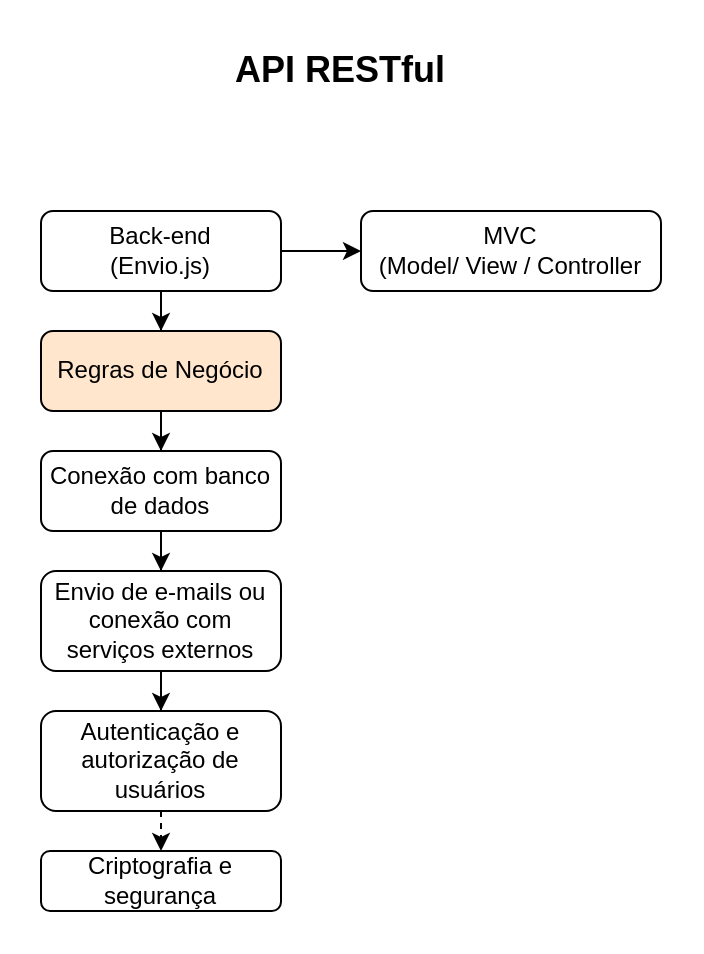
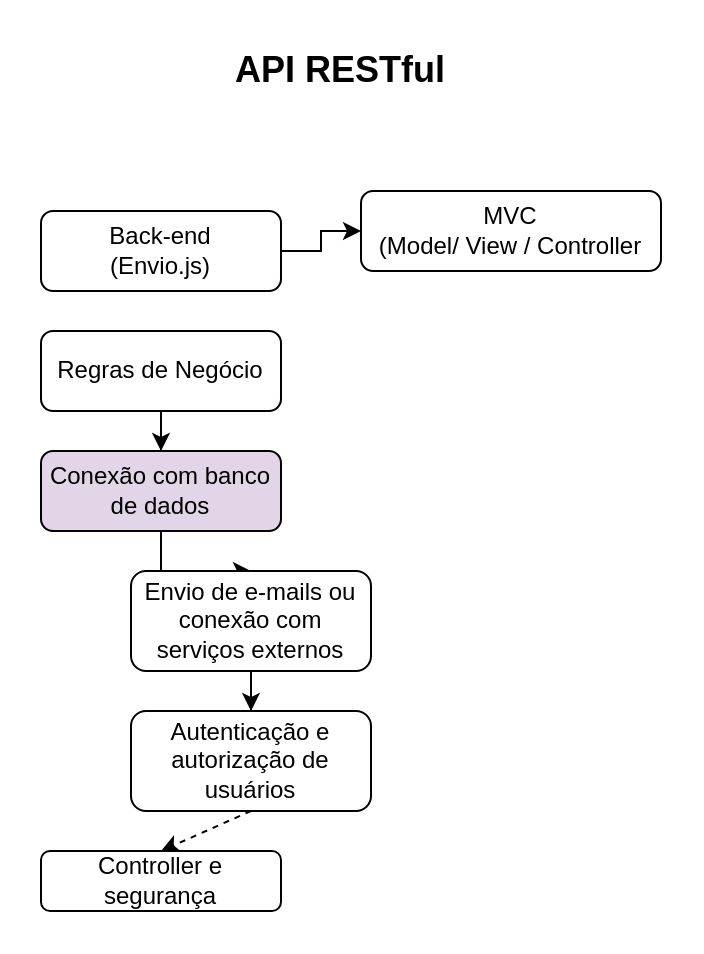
node "MVC (Model/ View / Controller": moved (511, 251) -> (511, 231)
edge "Back-end (Envio.js)" -> "Regras de Negócio": removed
node "Regras de Negócio": fillcolor #ffe6cc -> #ffffff
node "Conexão com banco de dados": fillcolor #ffffff -> #e1d5e7
node "Envio de e-mails ou conexão com serviços externos": moved (161, 621) -> (251, 621)
node "Autenticação e autorização de usuários": moved (161, 761) -> (251, 761)
node "Criptografia e segurança": label "Criptografia e segurança" -> "Controller e segurança"
